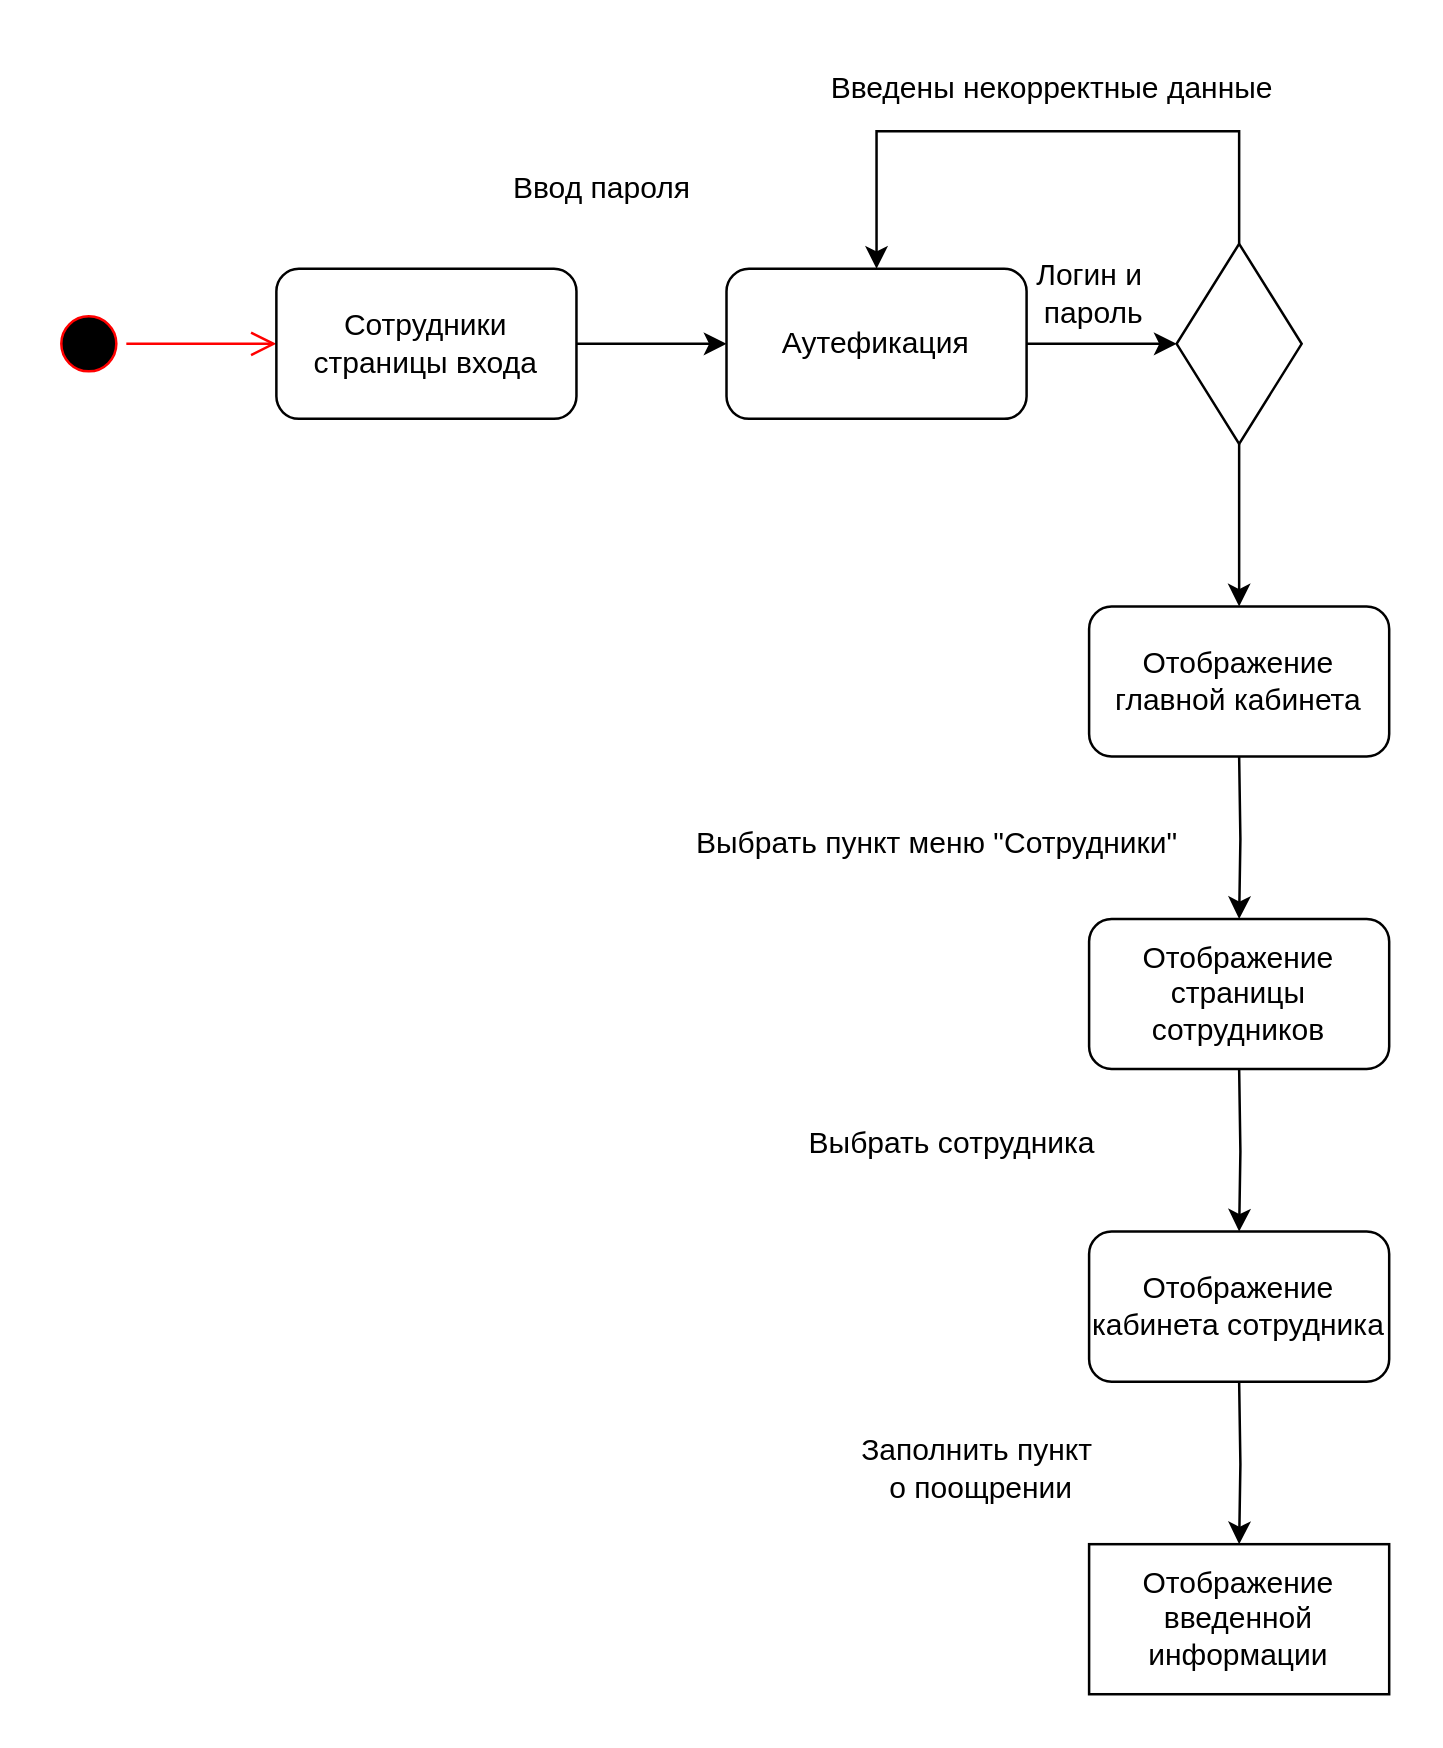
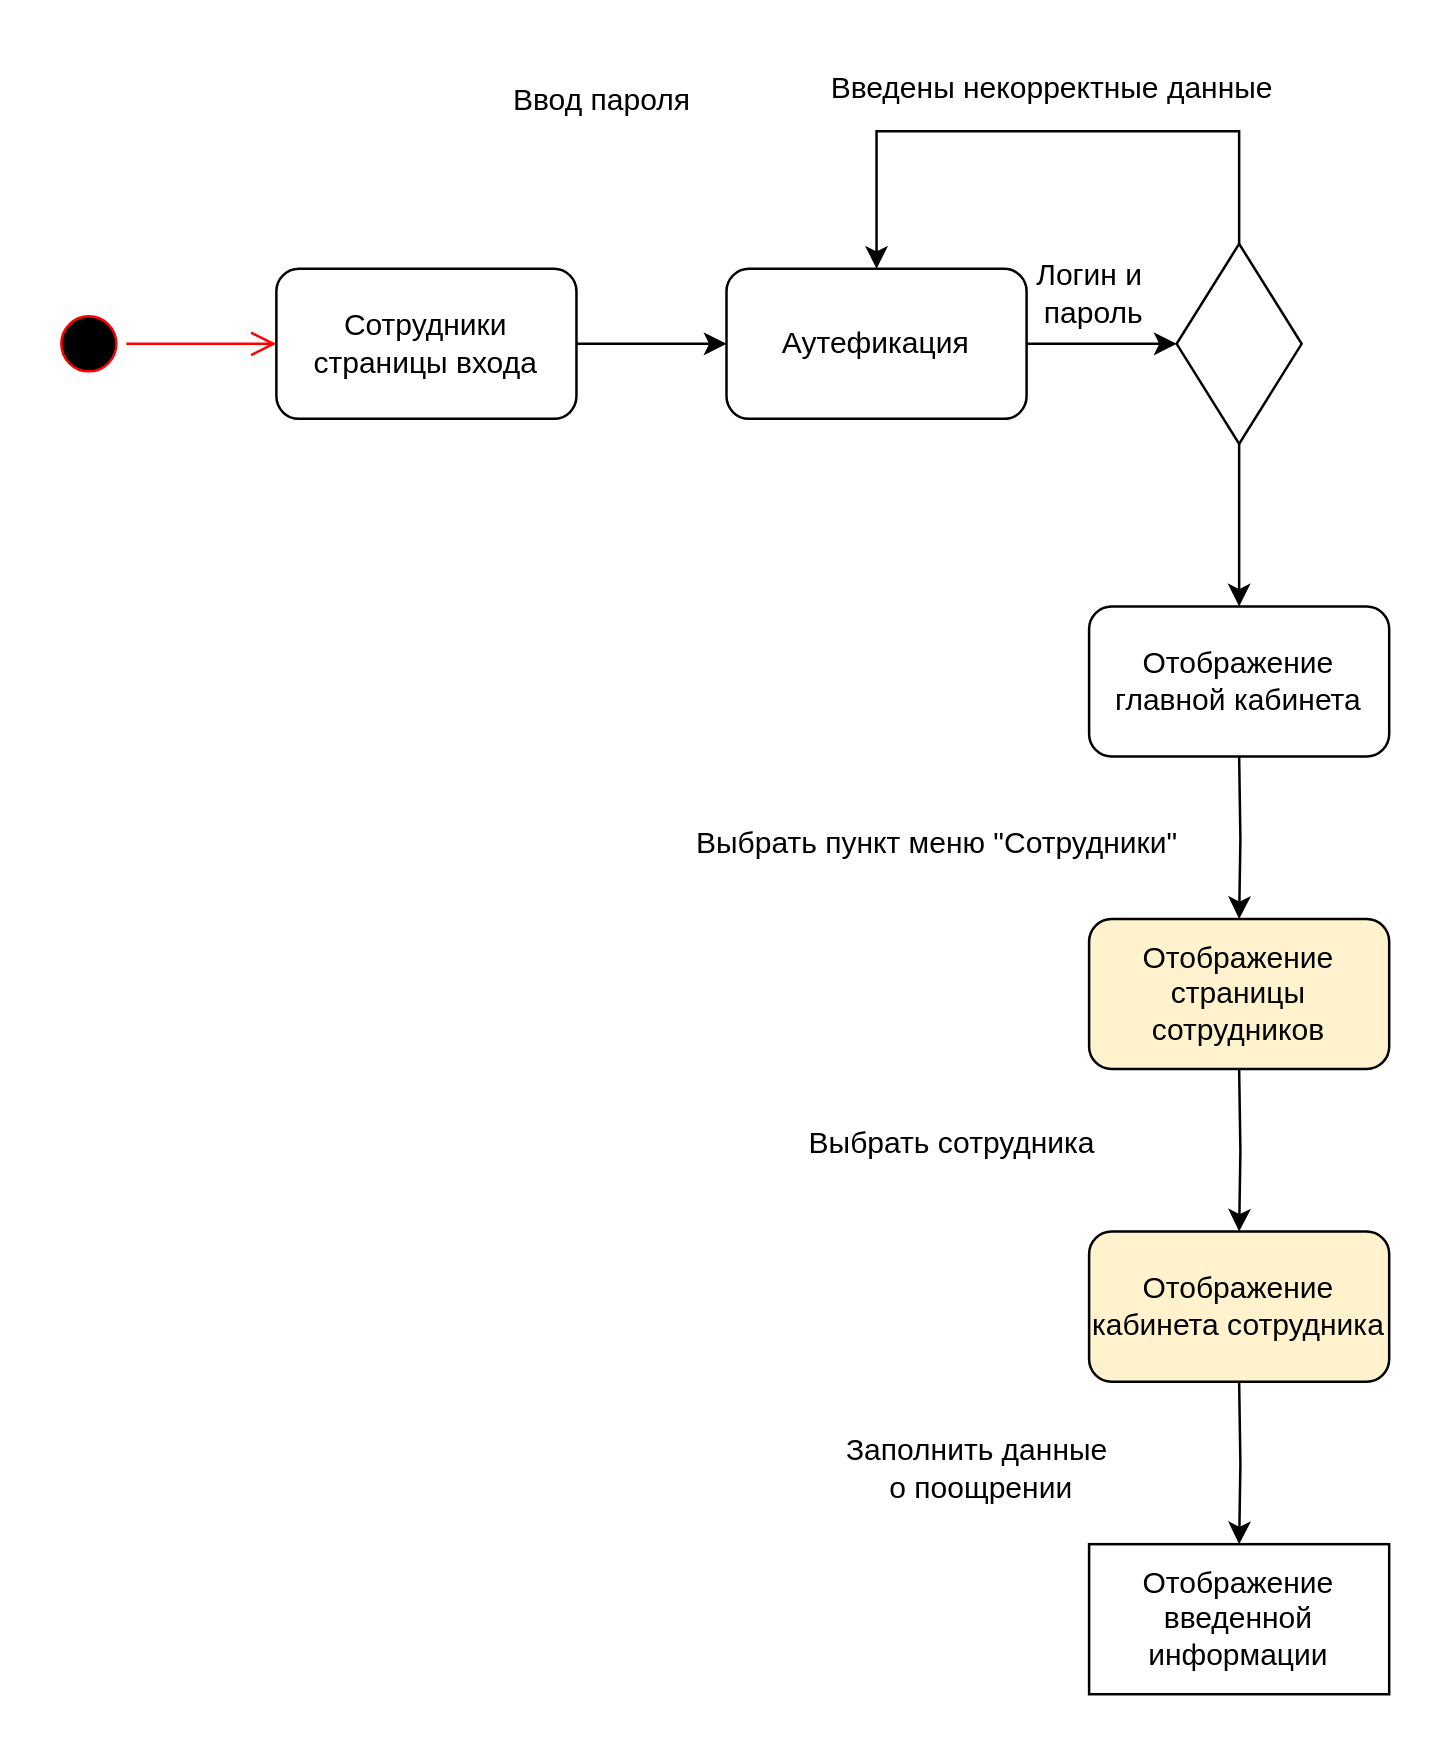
node "Ввод пароля": moved (601, 189) -> (601, 101)
node "Отображение страницы сотрудников": fillcolor #ffffff -> #fff2cc
node "Отображение кабинета сотрудника": fillcolor #ffffff -> #fff2cc
node "Заполнить пункт о поощрении": label "Заполнить пункт о поощрении" -> "Заполнить данные о поощрении"
